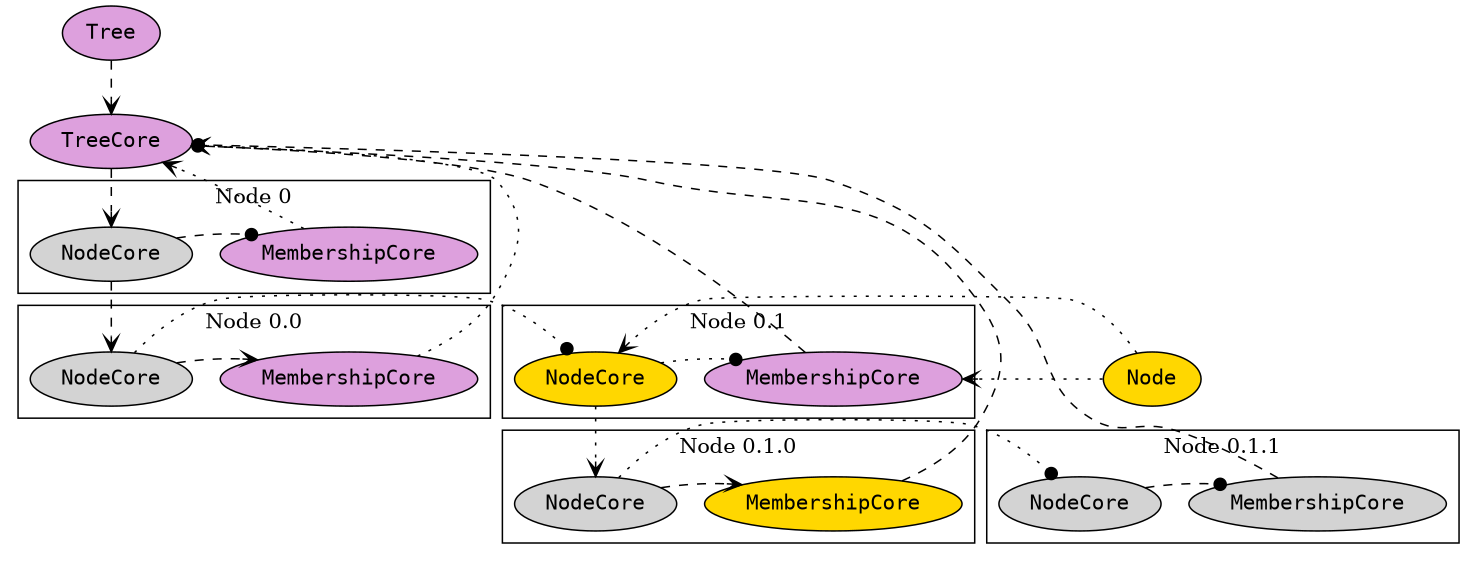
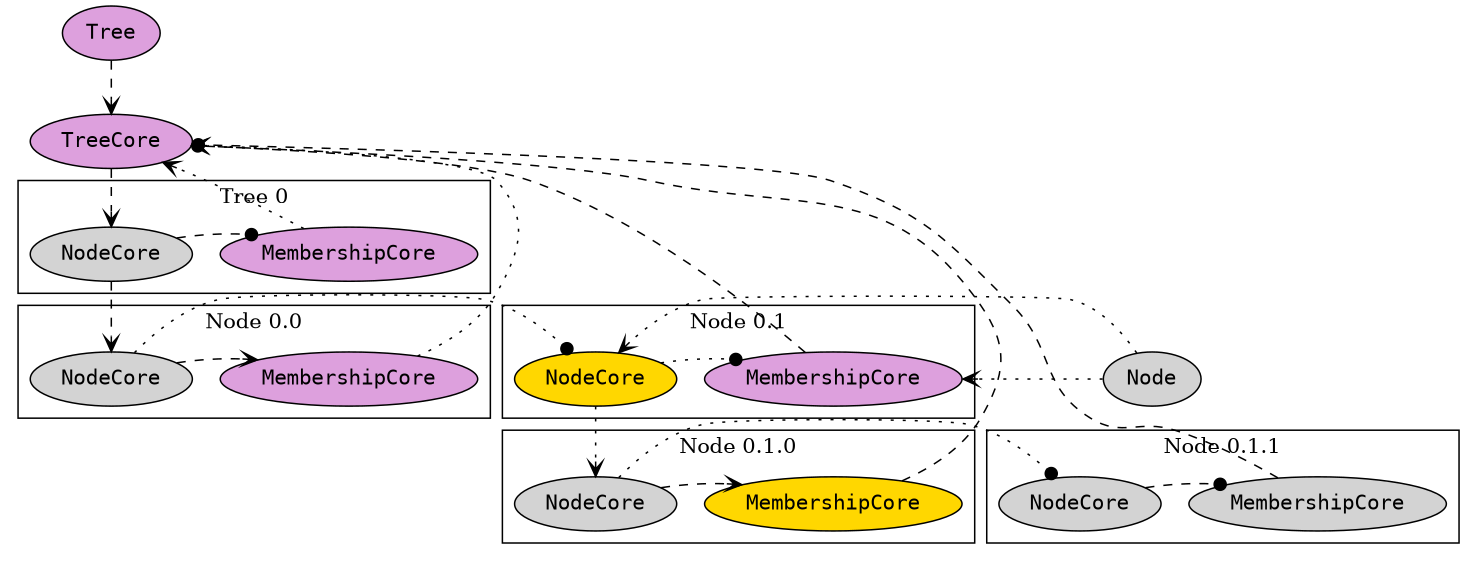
cluster "Node 0": label "Node 0" -> "Tree 0"
node "Node": fillcolor gold -> lightgrey
